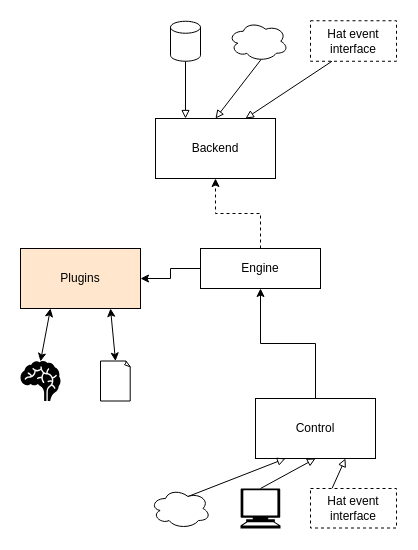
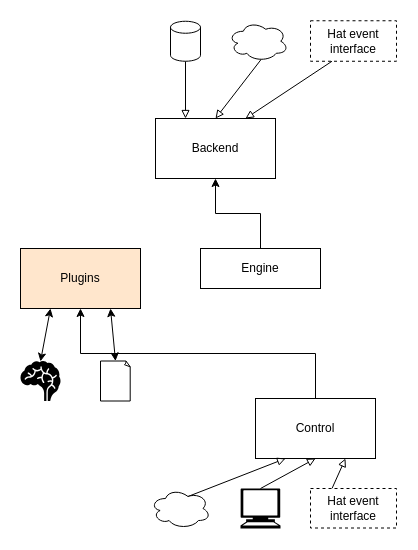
edge "Engine" -> "Backend": style dashed -> solid
edge "Engine" -> "Plugins": removed
edge "Control" -> "Engine": now "Control" -> "Plugins"
